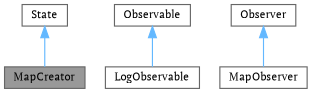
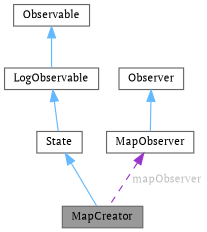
edge "State" -> "LogObservable": added
edge "MapCreator" -> "MapObserver": added, label "mapObserver"
